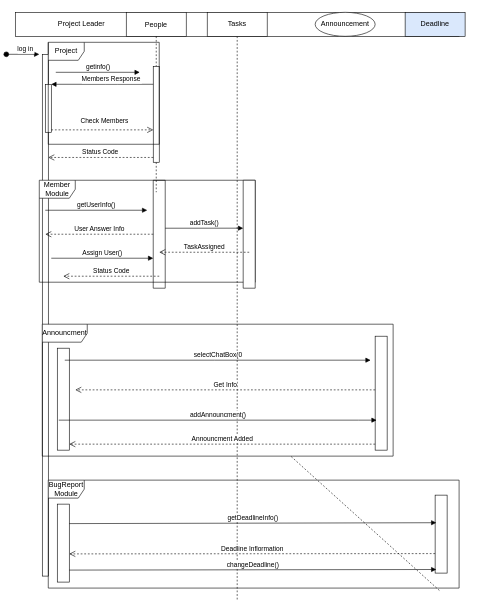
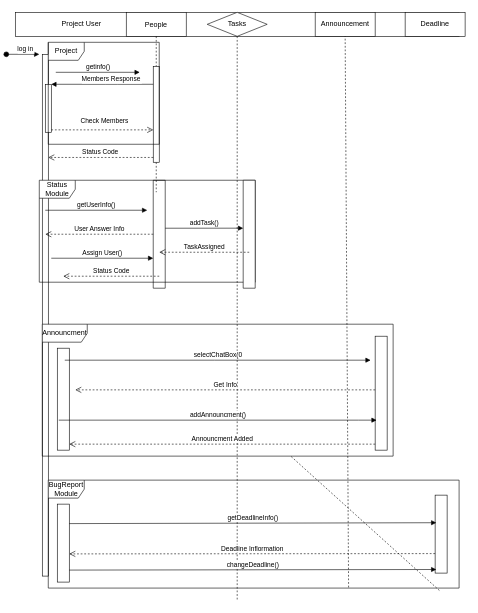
node "Project Leader": label "Project Leader" -> "Project User"
node "Tasks": shape rectangle -> diamond
node "Announcement": shape ellipse -> rectangle
node "Deadline": fillcolor #dae8fc -> #ffffff
node "Member Module": label "Member Module" -> "Status Module"
edge "Announcement" -- "BugReport Module": added
